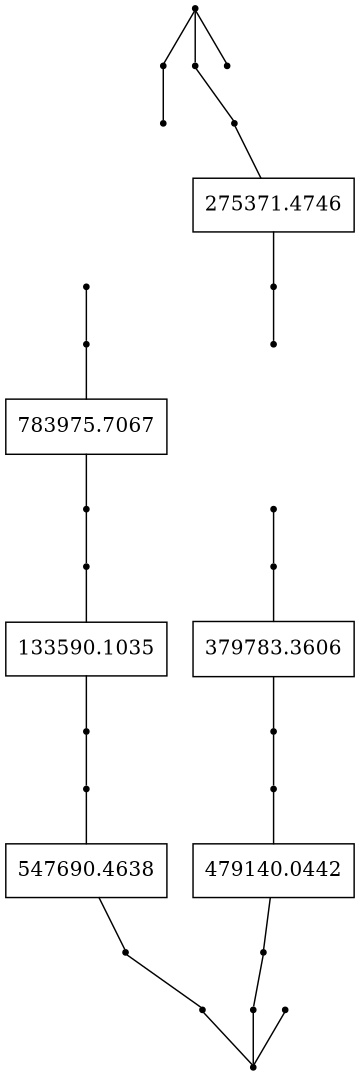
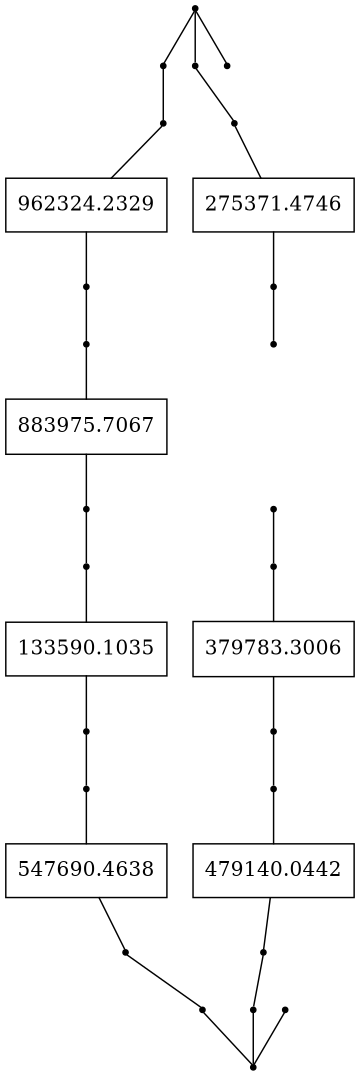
node "962324.2329": added
node "783975.7067": label "783975.7067" -> "883975.7067"
node "379783.3606": label "379783.3606" -> "379783.3006"
